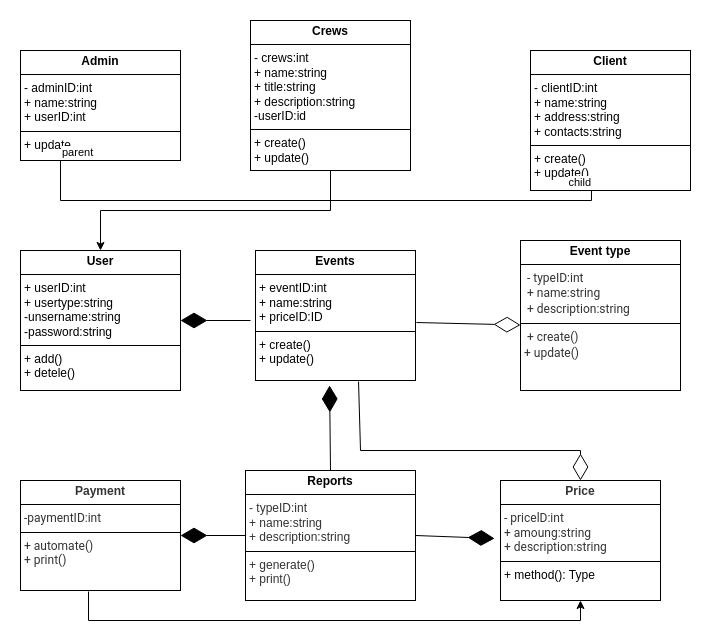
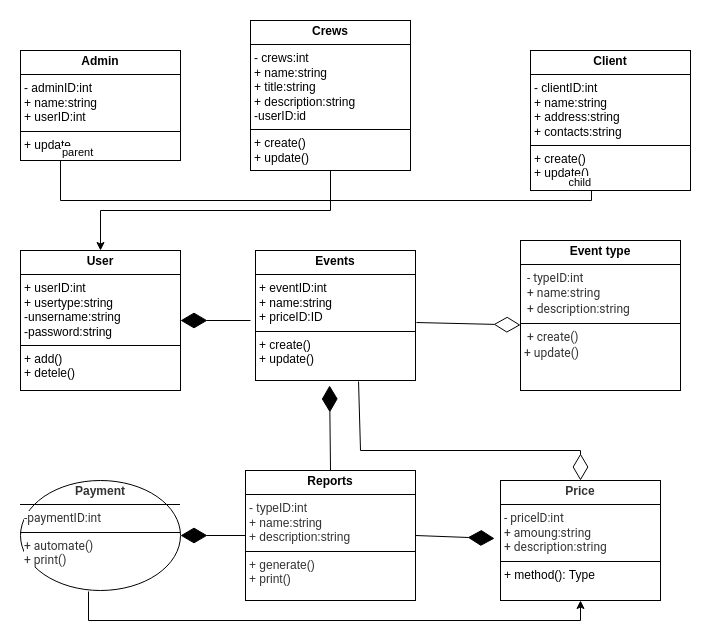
node "Payment -paymentID:int + automate() + print()": shape rectangle -> ellipse
